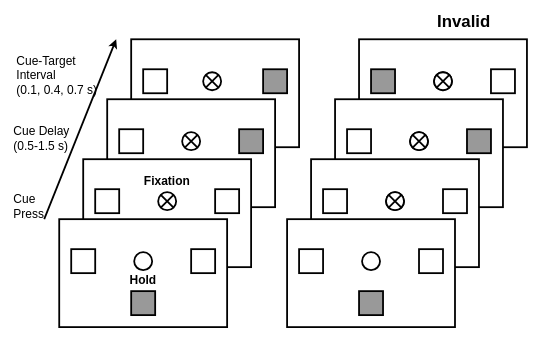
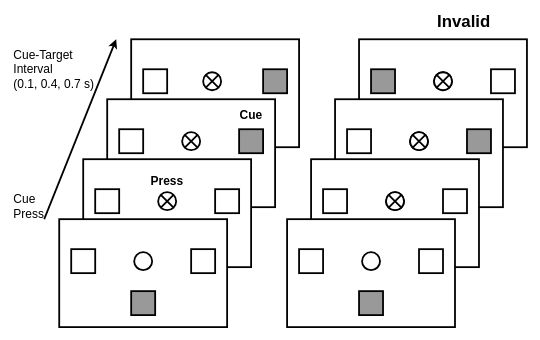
node "Cue-Target Interval (0.1, 0.4, 0.7 s)": moved (57, 75) -> (54, 69)
node "Cue": added
node "Cue Delay (0.5-1.5 s)": removed
node "Fixation": label "Fixation" -> "Press"
node "Hold": removed
